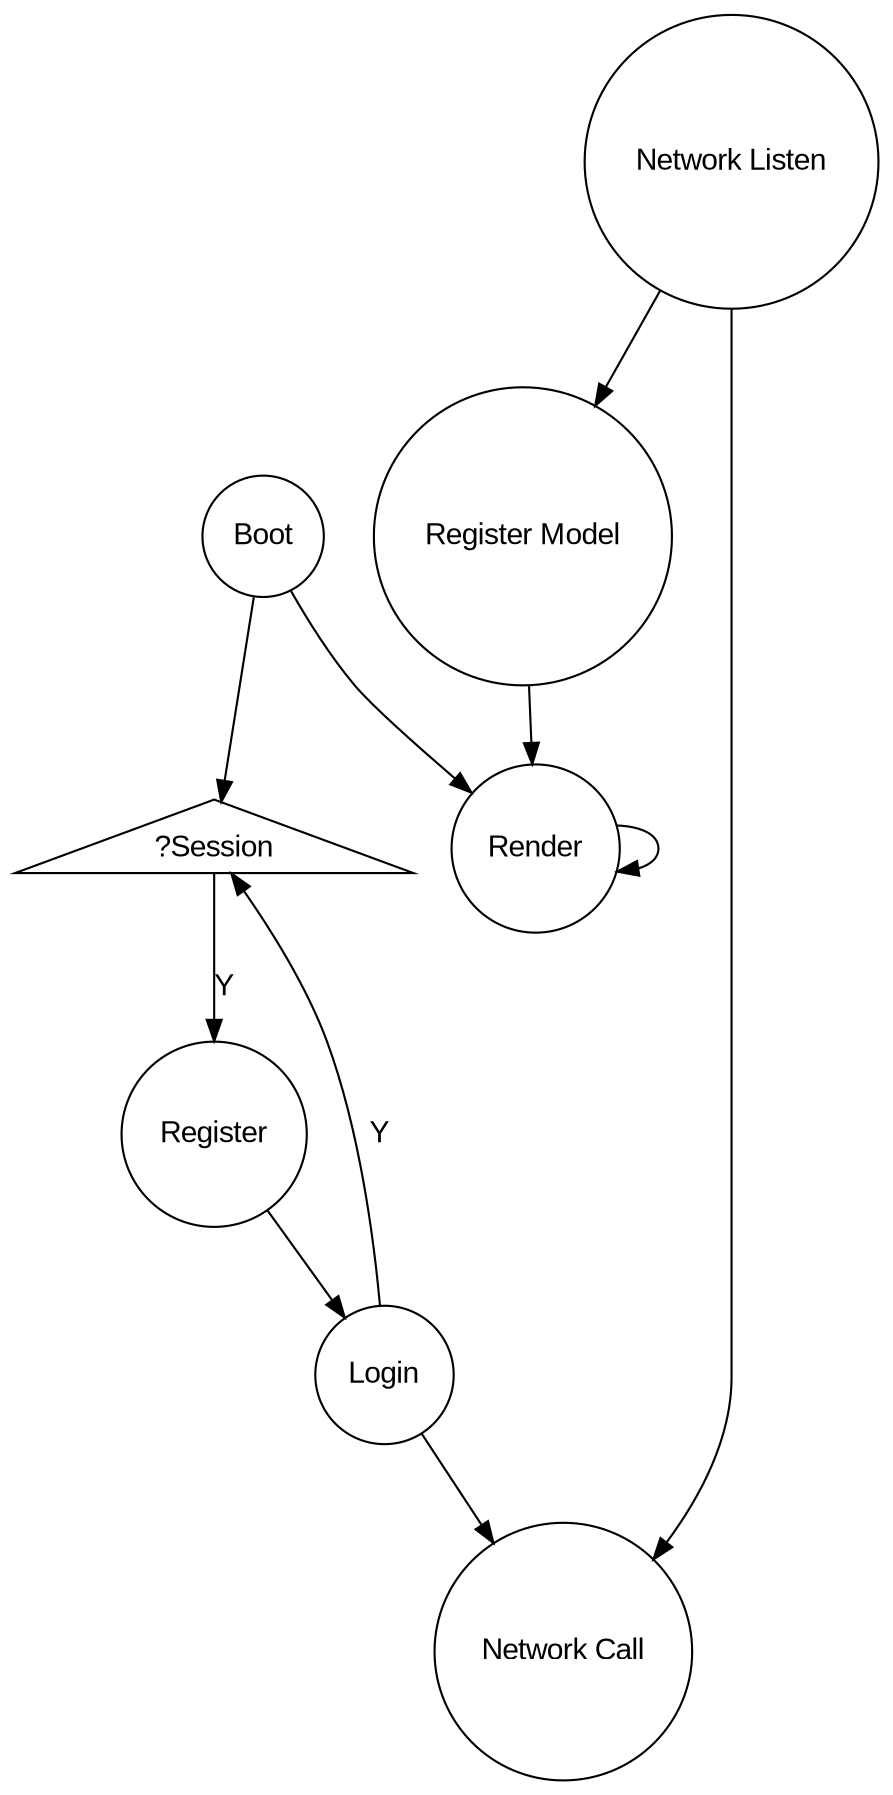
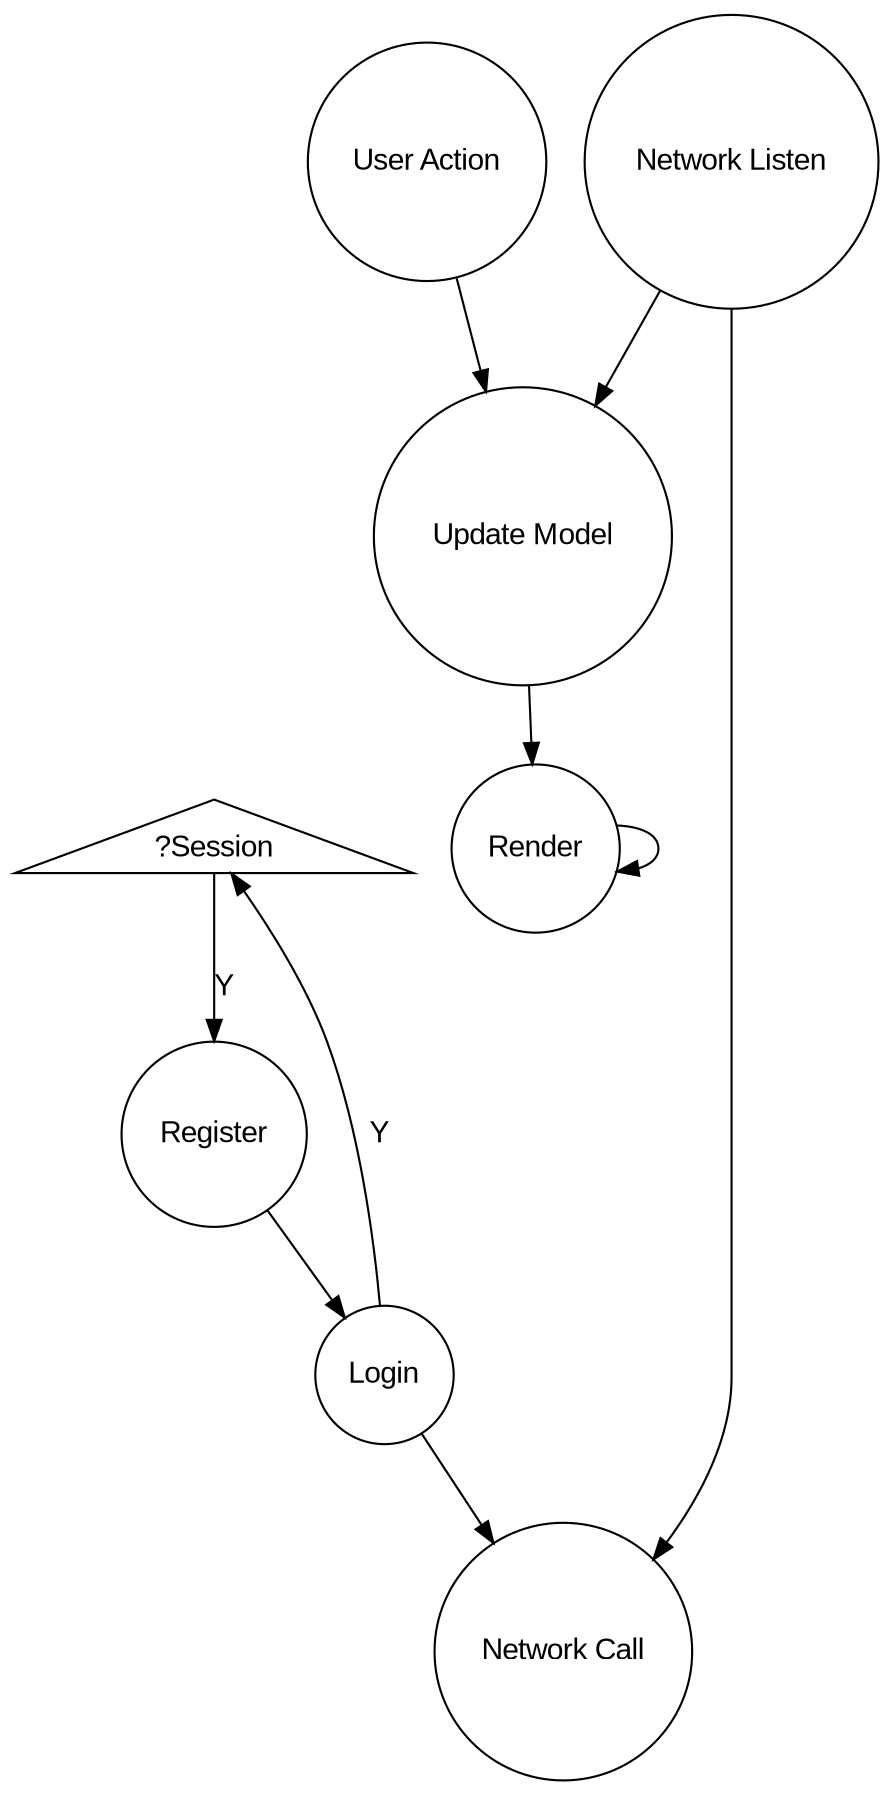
node "User Action": added
node "Boot": removed
node "Register Model": label "Register Model" -> "Update Model"
